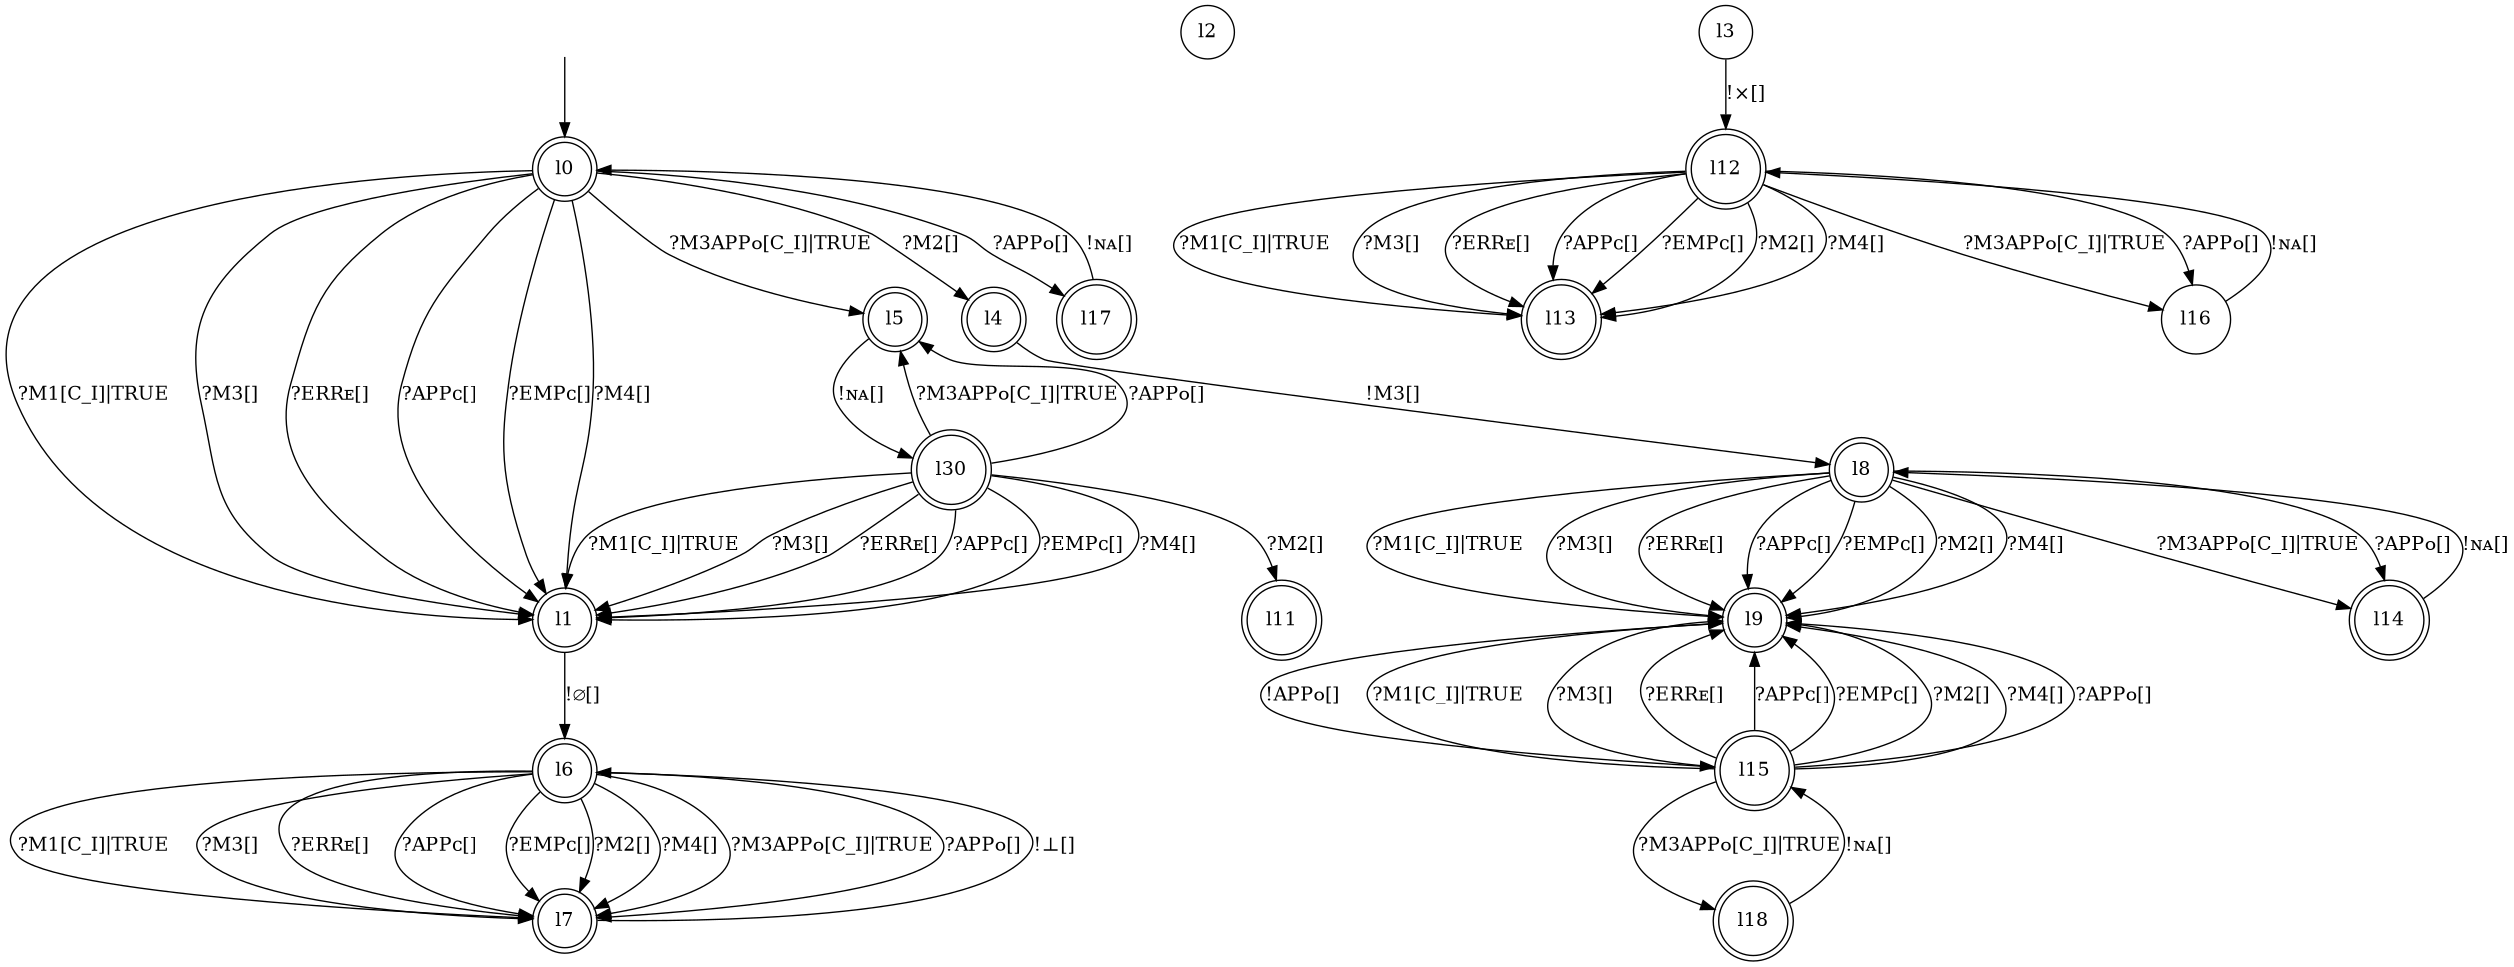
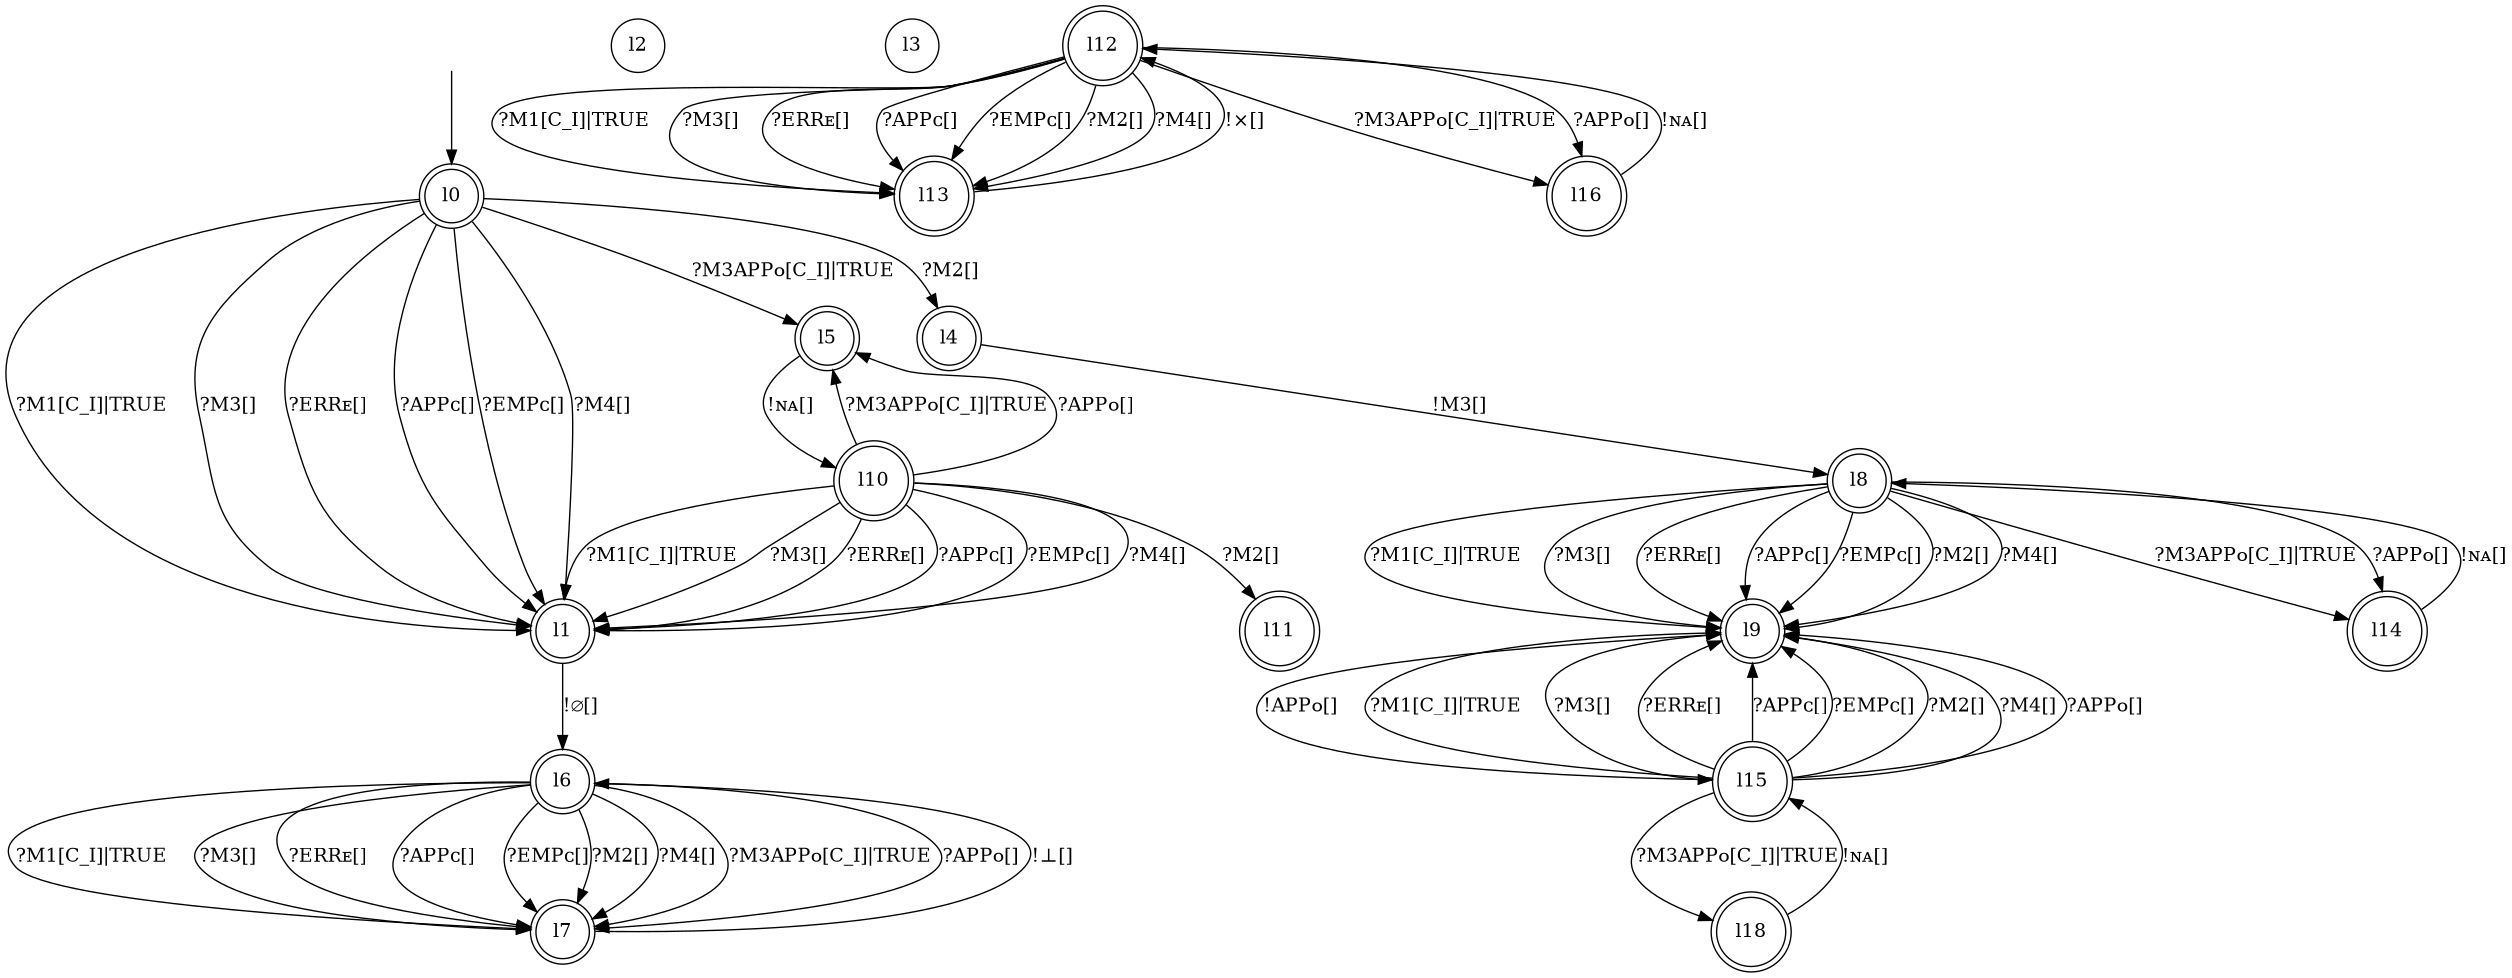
edge "l3" -> "l12": now "l13" -> "l12"
node "l17": removed
node "l16": shape circle -> doublecircle
node "l30": label "l30" -> "l10"
